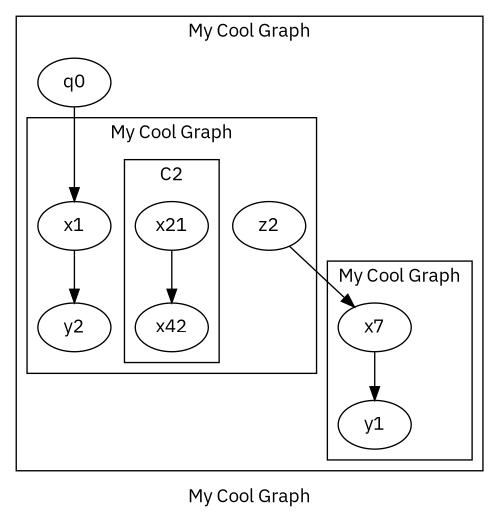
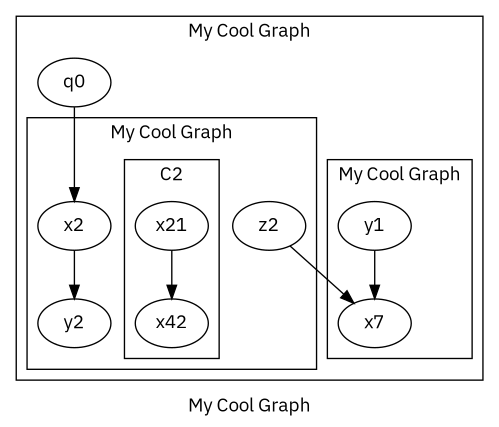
node "x1": label "x1" -> "x2"
edge "x7" -> "y1": reversed
